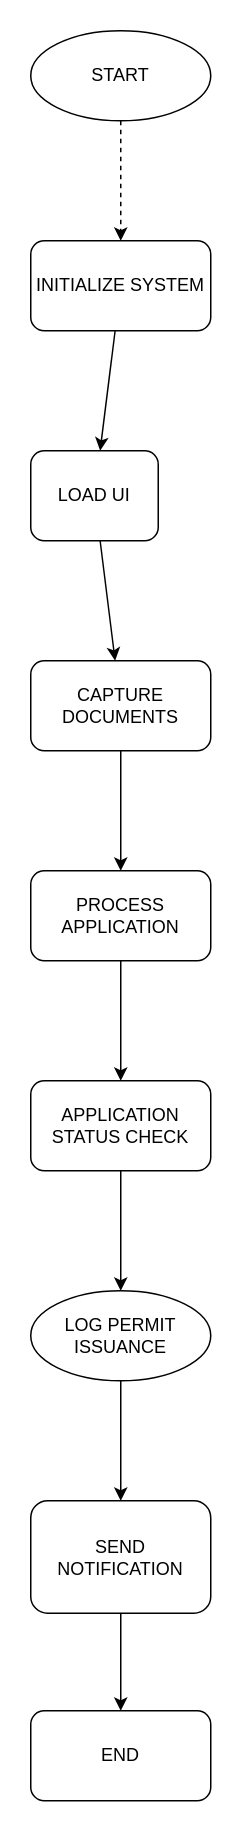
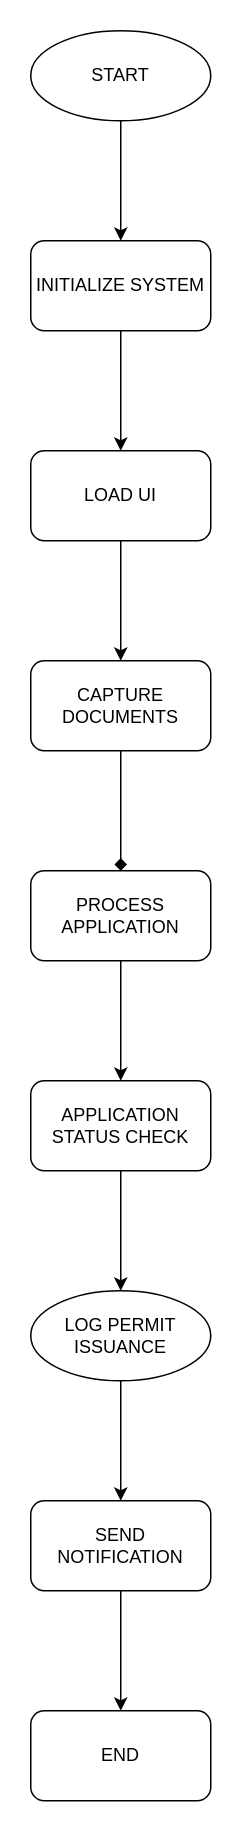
edge "START" -> "INITIALIZE SYSTEM": style dashed -> solid
node "LOAD UI": size 128x90 -> 180x90
edge "CAPTURE DOCUMENTS" -> "PROCESS APPLICATION": arrowhead classic -> diamond
node "SEND NOTIFICATION": size 180x113 -> 180x90
